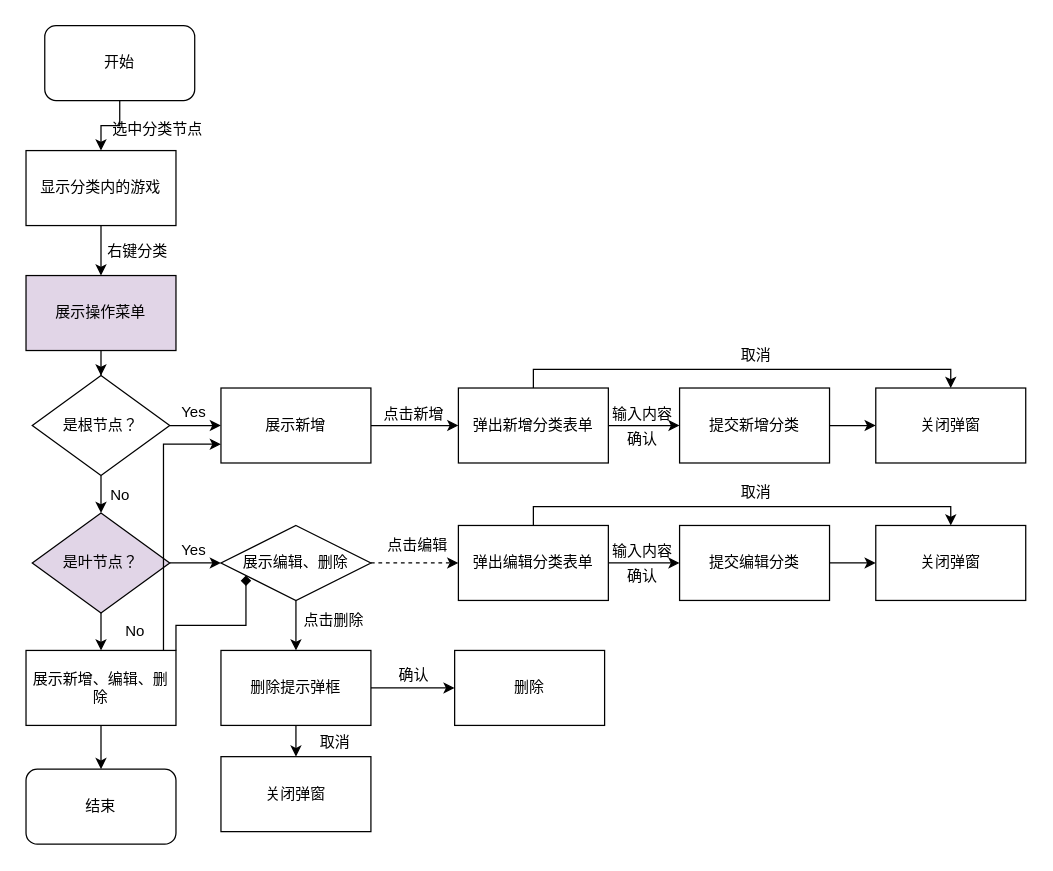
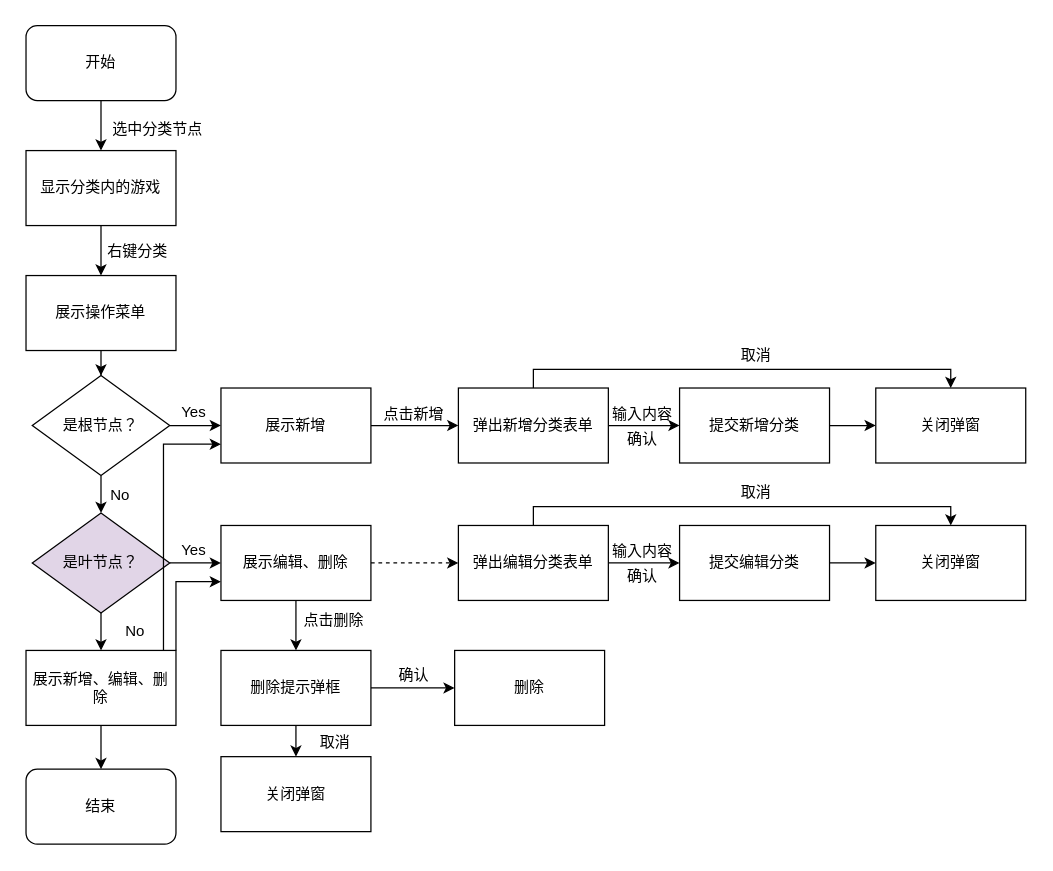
node "开始": moved (119, 63) -> (101, 63)
node "展示操作菜单": fillcolor #e1d5e7 -> #ffffff
node "点击编辑": removed
node "展示编辑、删除": shape diamond -> rectangle
edge "展示新增、编辑、删除" -> "展示编辑、删除": arrowhead diamond -> classic
